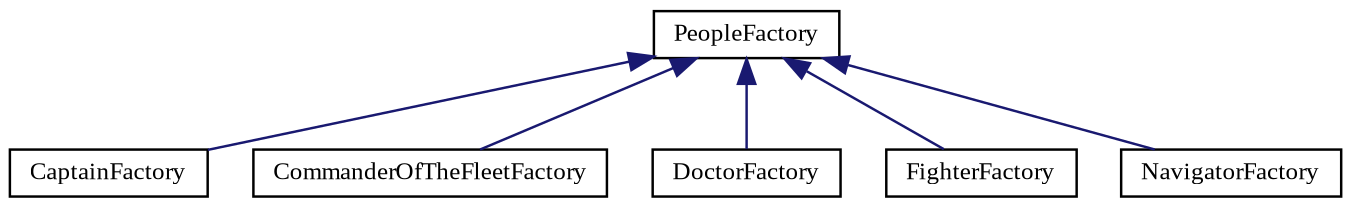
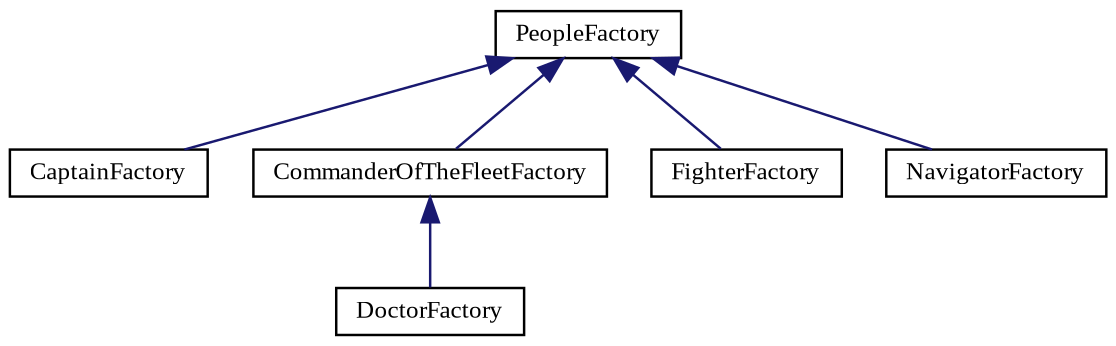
edge "DoctorFactory" -> "PeopleFactory": now "DoctorFactory" -> "CommanderOfTheFleetFactory"
